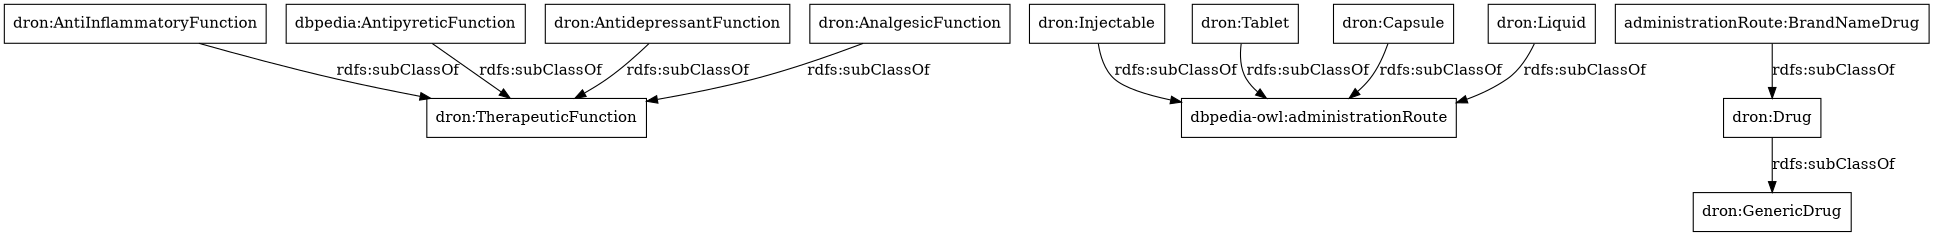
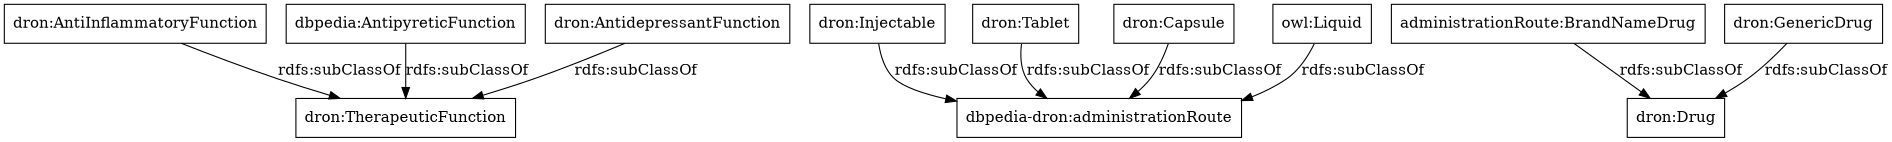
node "dron:AnalgesicFunction": removed
node "dron:Liquid": label "dron:Liquid" -> "owl:Liquid"
node "dbpedia-owl:administrationRoute": label "dbpedia-owl:administrationRoute" -> "dbpedia-dron:administrationRoute"
edge "dron:Drug" -> "dron:GenericDrug": reversed
